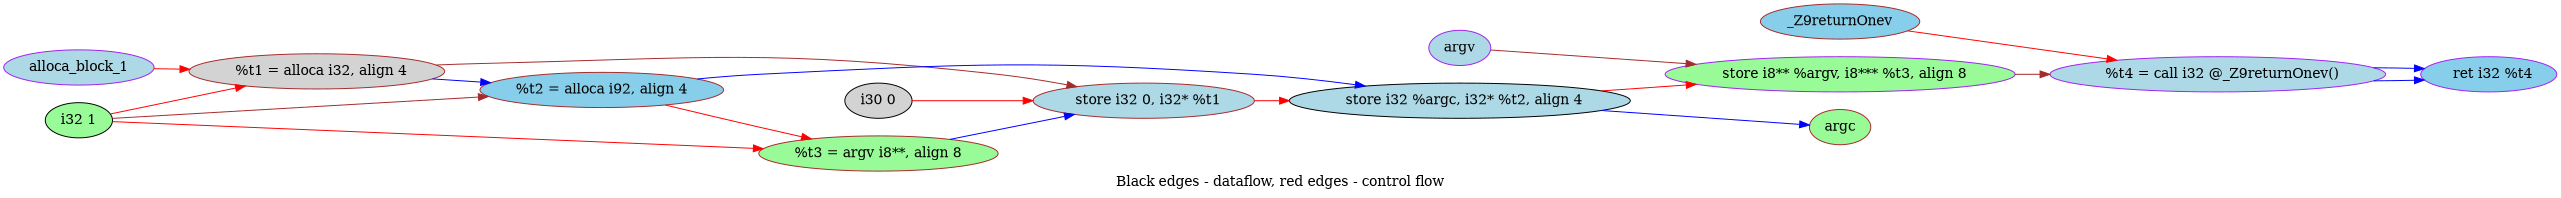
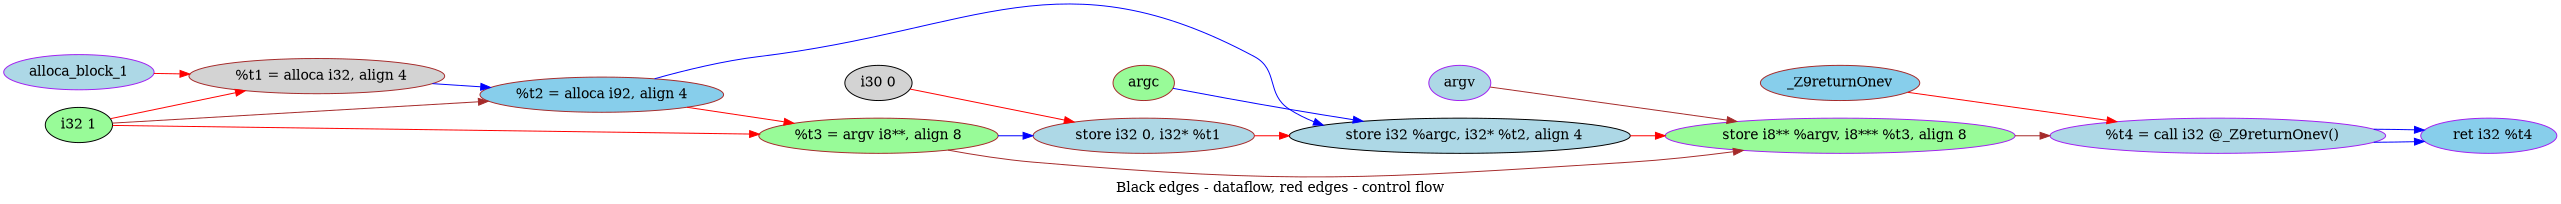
edge "%t1 = alloca i32, align 4" -> "store i32 0, i32* %t1": removed
edge "store i32 %argc, i32* %t2, align 4" -> "argc": reversed
edge "%t3 = argv i8**, align 8" -> "store i8** %argv, i8*** %t3, align 8": added
